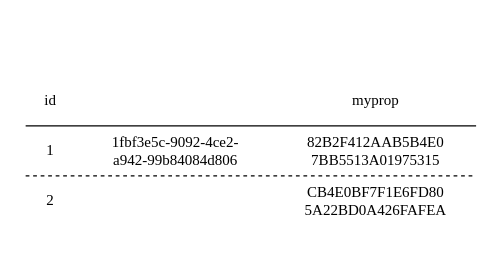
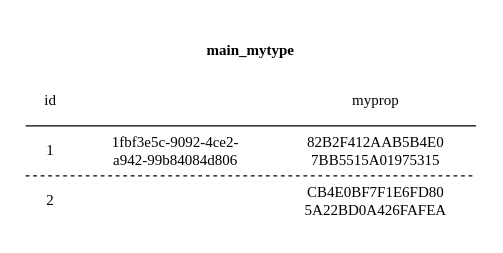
node "main_mytype": added
node "82B2F412AAB5B4E0 7BB5513A01975315": label "82B2F412AAB5B4E0 7BB5513A01975315" -> "82B2F412AAB5B4E0 7BB5515A01975315"
